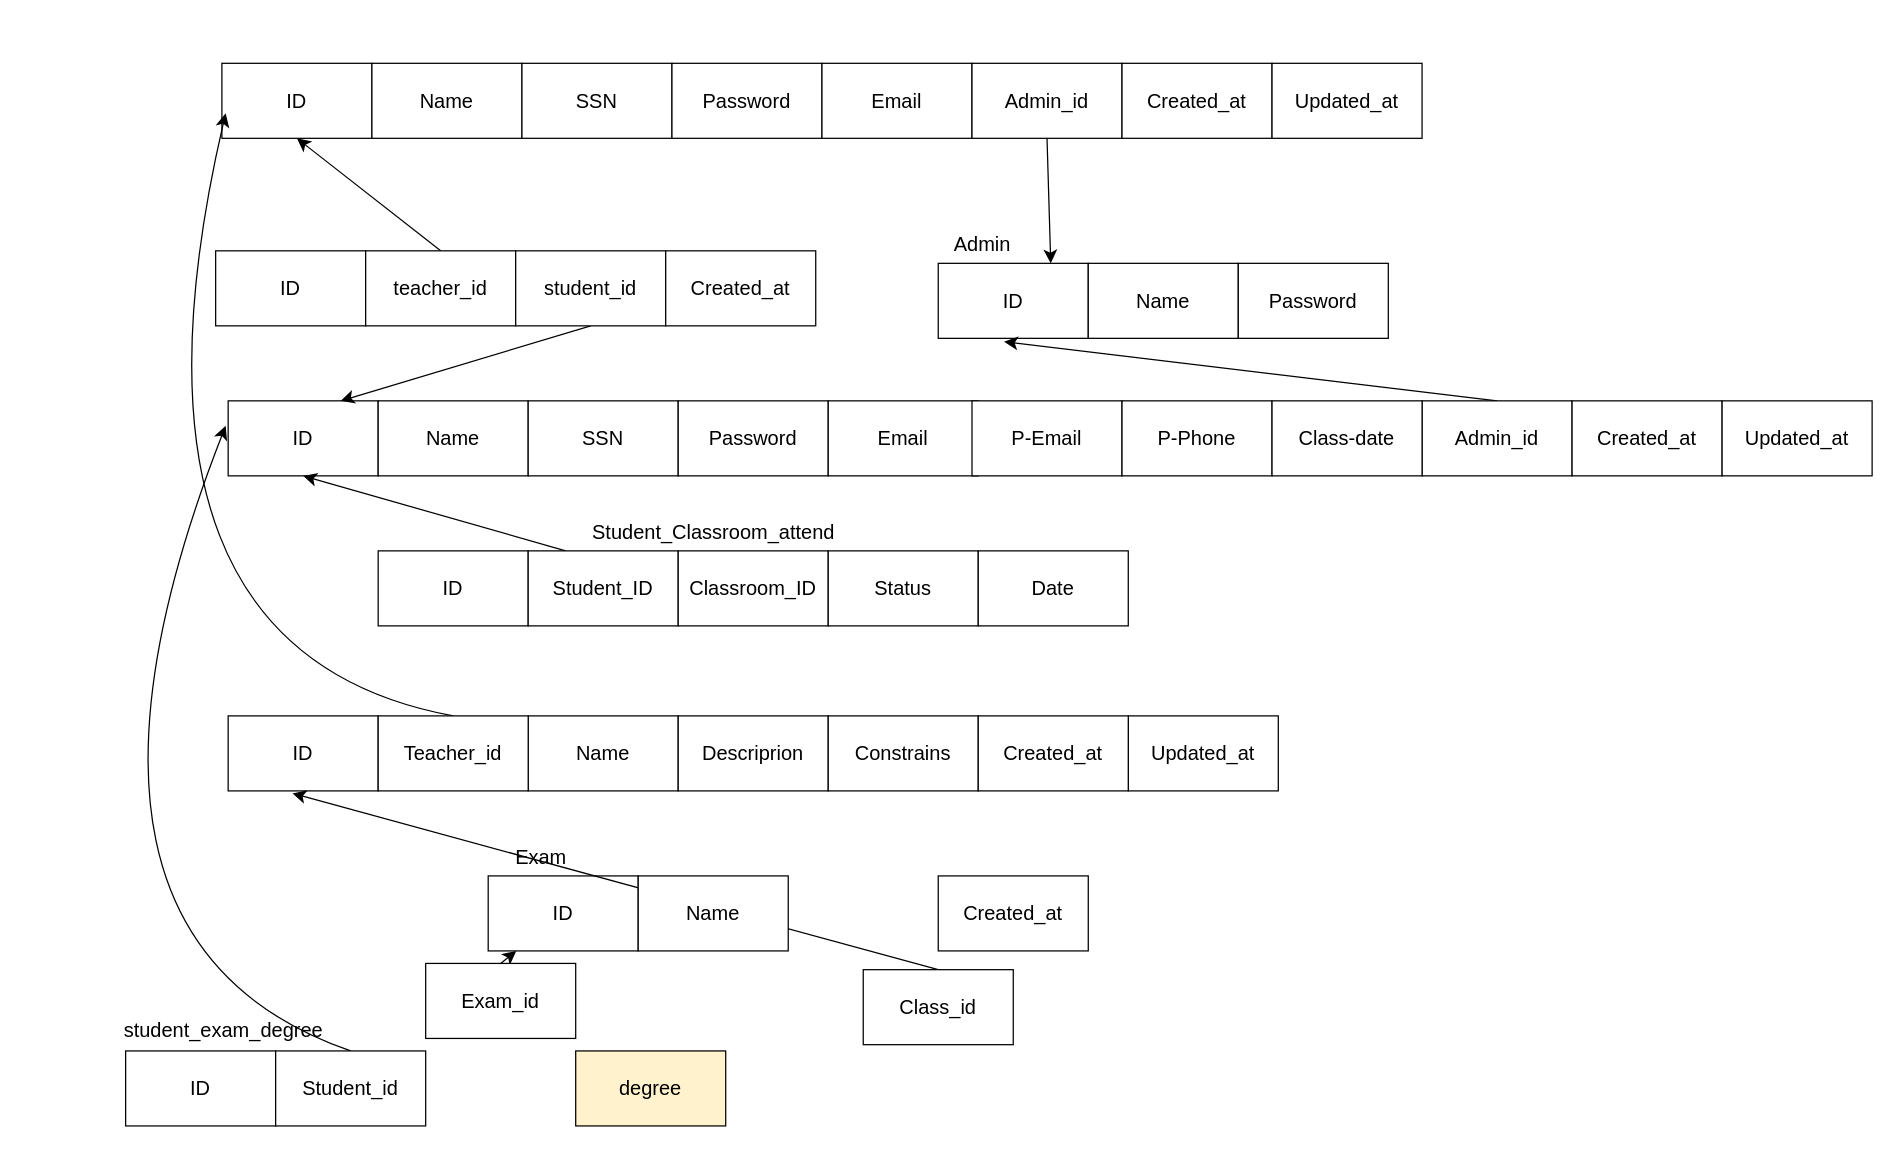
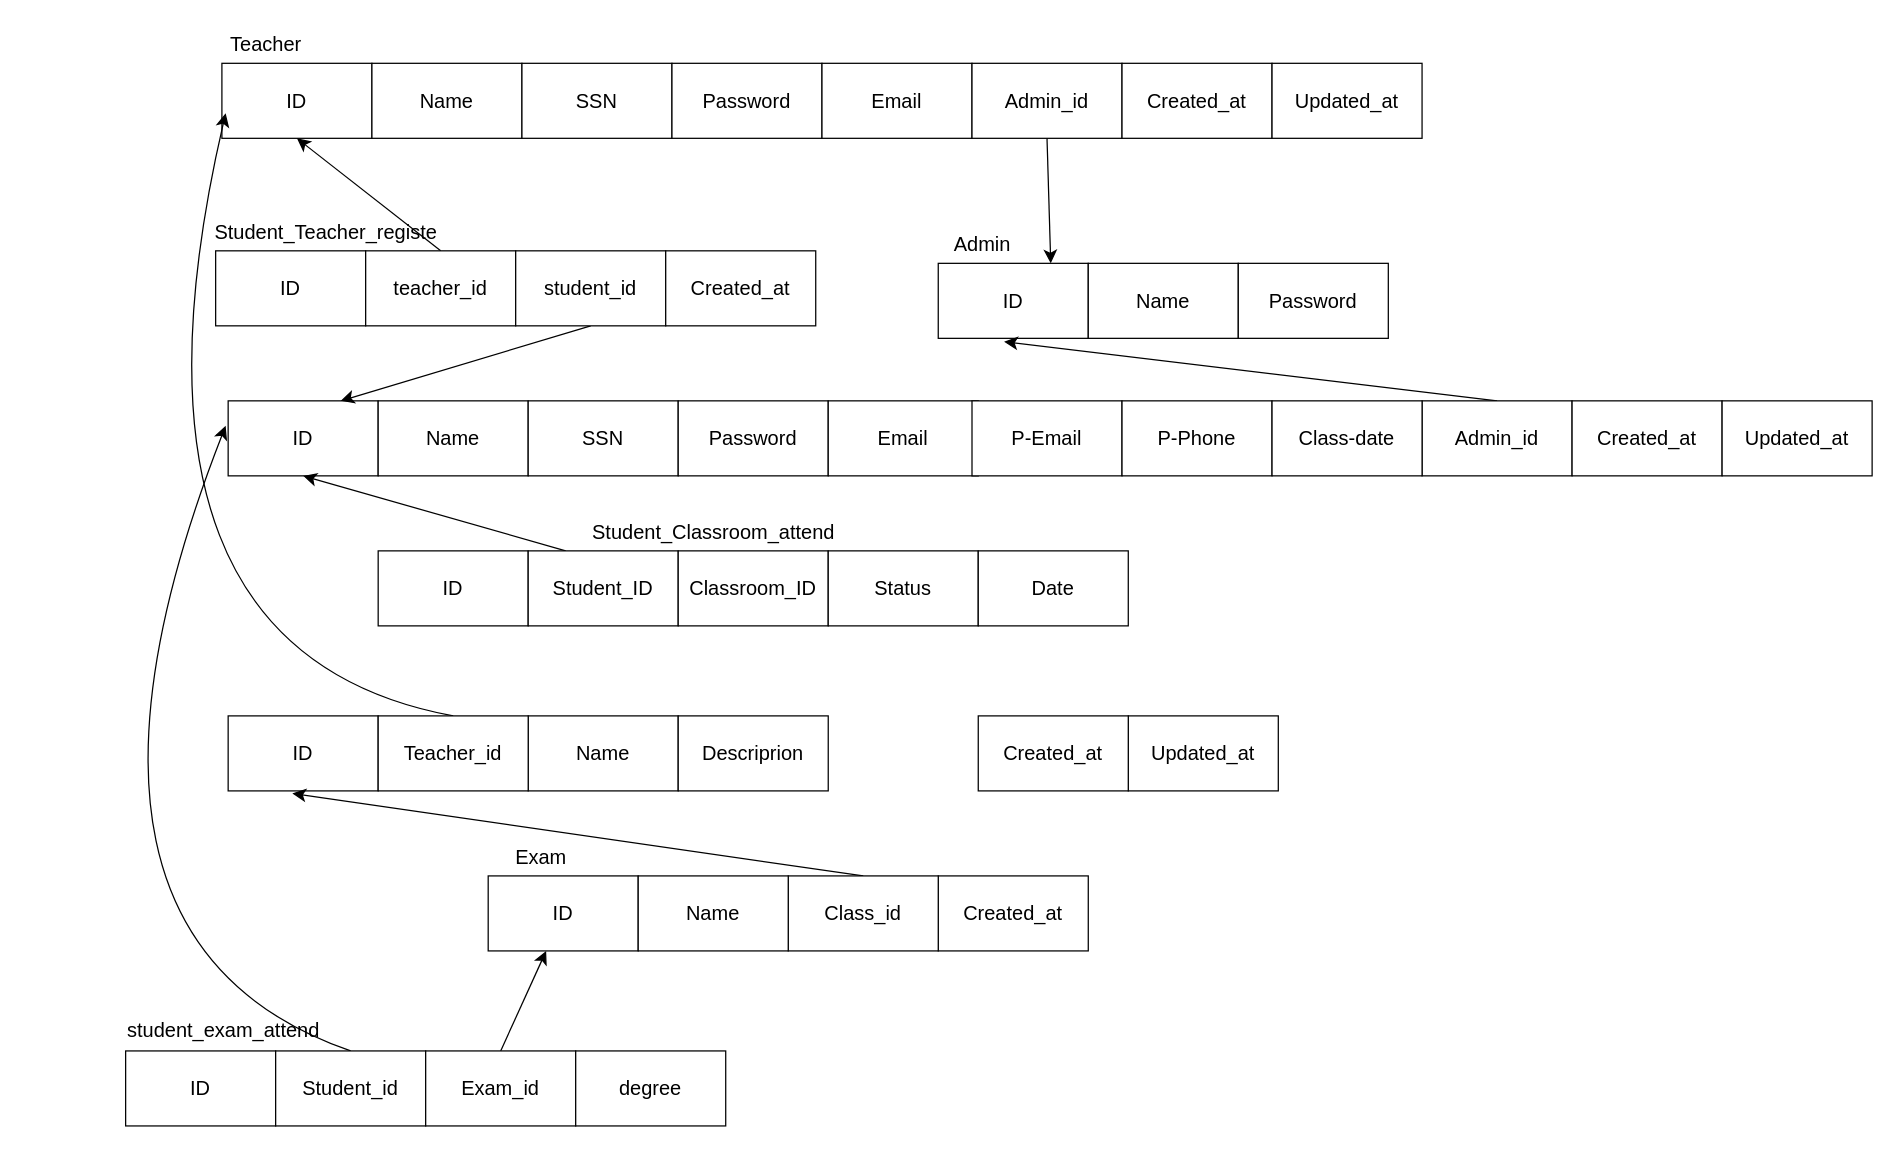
node "Teacher": added
node "Student_Teacher_registe": added
node "Constrains": removed
node "Exam_id": moved (501, 1001) -> (501, 1088)
node "Class_id": moved (938, 1007) -> (863, 913)
node "student_exam_degree": label "student_exam_degree" -> "student_exam_attend"
node "degree": fillcolor #fff2cc -> #ffffff
